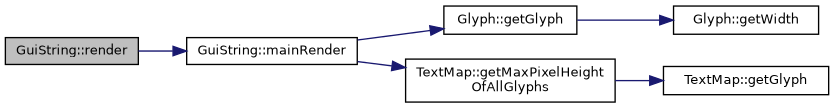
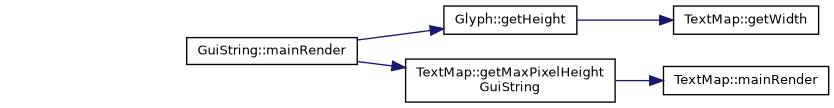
node "Glyph::getGlyph": label "Glyph::getGlyph" -> "Glyph::getHeight"
node "Glyph::getWidth": label "Glyph::getWidth" -> "TextMap::getWidth"
node "GuiString::render": removed
node "TextMap::getMaxPixelHeight OfAllGlyphs": label "TextMap::getMaxPixelHeight OfAllGlyphs" -> "TextMap::getMaxPixelHeight GuiString"
node "TextMap::getGlyph": label "TextMap::getGlyph" -> "TextMap::mainRender"
